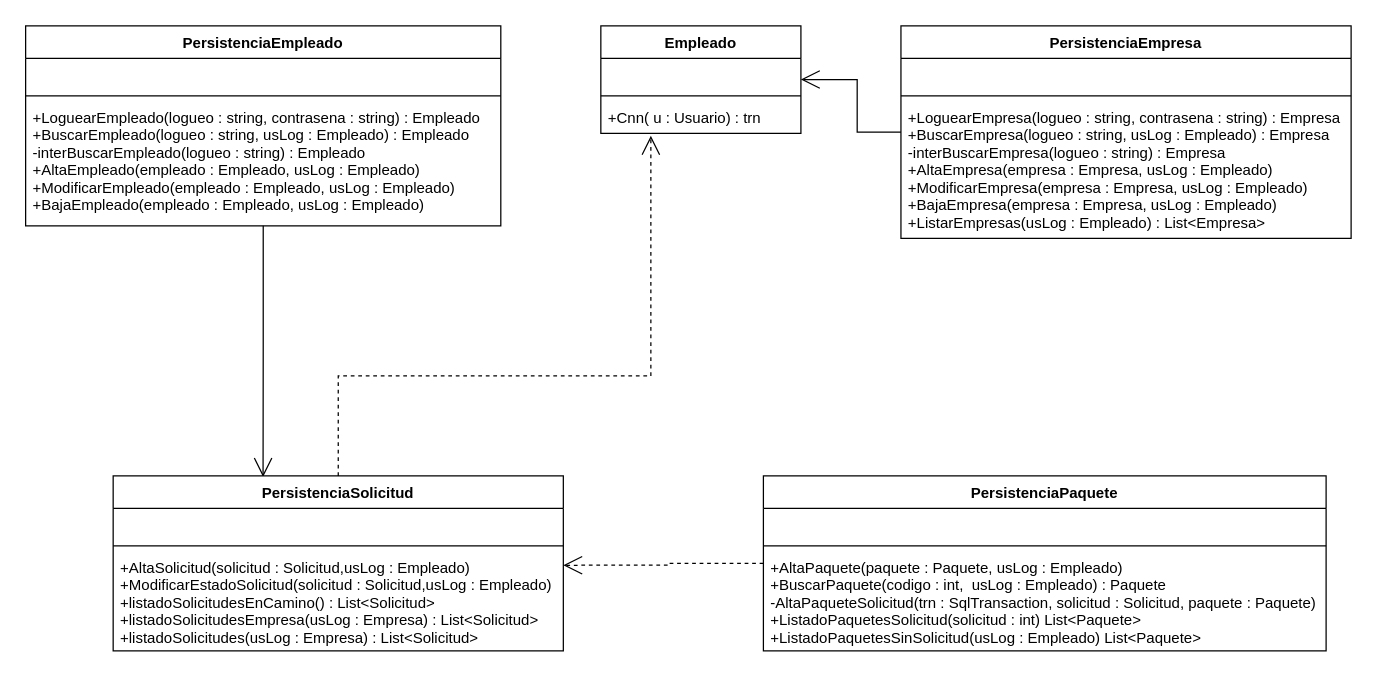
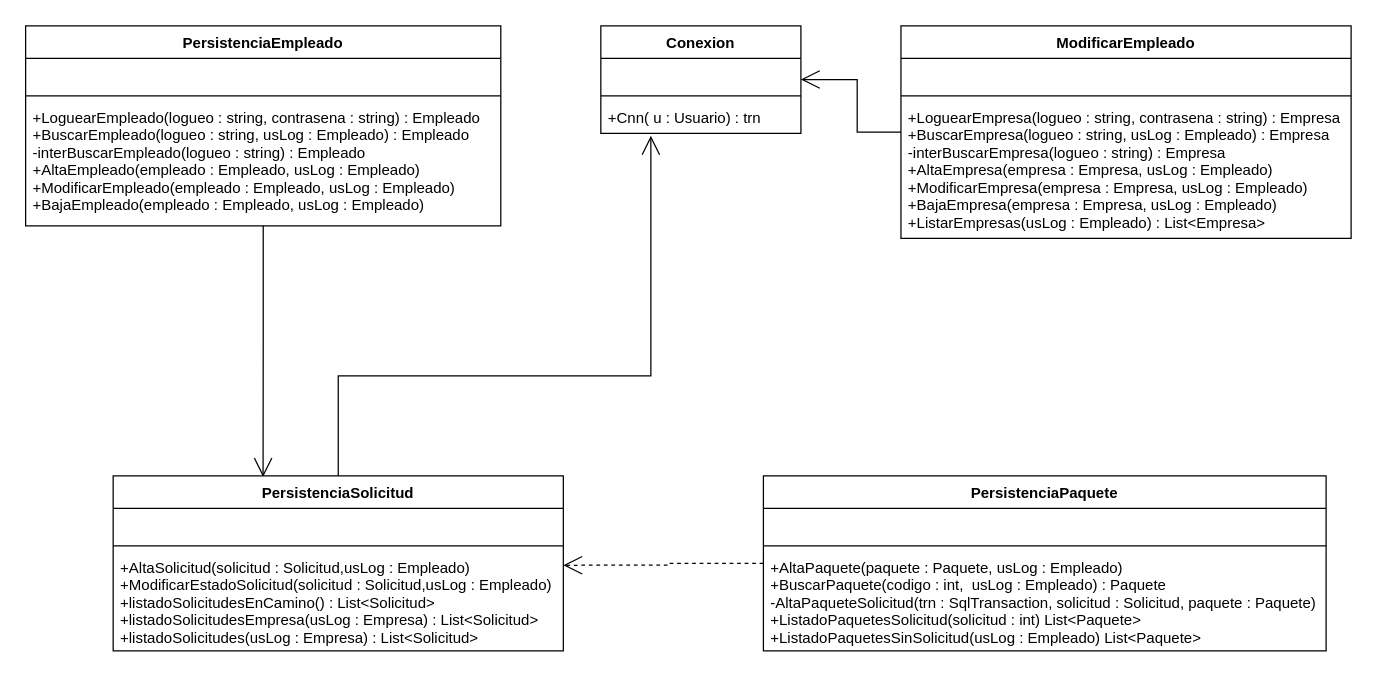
node "Empleado": label "Empleado" -> "Conexion"
node "PersistenciaEmpresa": label "PersistenciaEmpresa" -> "ModificarEmpleado"
edge "PersistenciaSolicitud" -> "+Cnn( u : Usuario) : trn": style dashed -> solid
